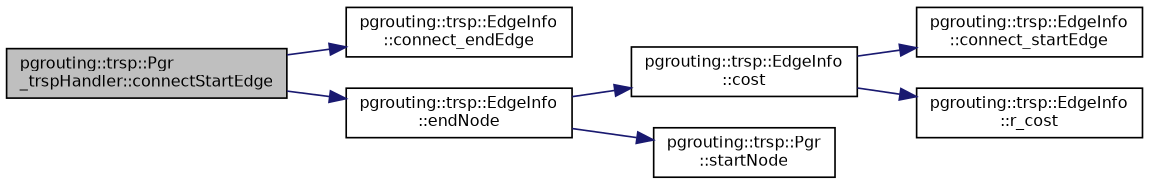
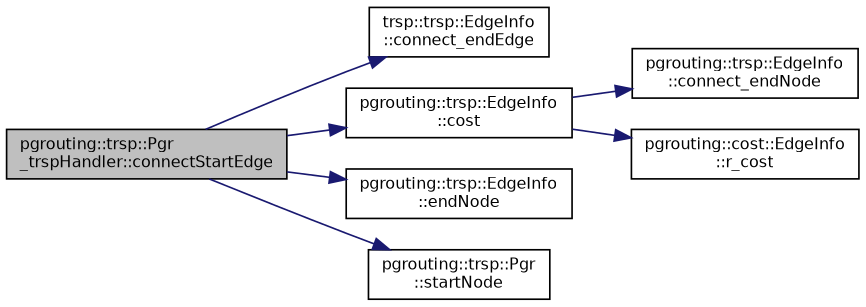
node "pgrouting::trsp::EdgeInfo ::connect_endEdge": label "pgrouting::trsp::EdgeInfo ::connect_endEdge" -> "trsp::trsp::EdgeInfo ::connect_endEdge"
node "pgrouting::trsp::EdgeInfo ::connect_startEdge": label "pgrouting::trsp::EdgeInfo ::connect_startEdge" -> "pgrouting::trsp::EdgeInfo ::connect_endNode"
edge "pgrouting::trsp::EdgeInfo ::endNode" -> "pgrouting::trsp::EdgeInfo ::cost": now "pgrouting::trsp::Pgr _trspHandler::connectStartEdge" -> "pgrouting::trsp::EdgeInfo ::cost"
node "pgrouting::trsp::EdgeInfo ::r_cost": label "pgrouting::trsp::EdgeInfo ::r_cost" -> "pgrouting::cost::EdgeInfo ::r_cost"
edge "pgrouting::trsp::EdgeInfo ::endNode" -> "pgrouting::trsp::Pgr ::startNode": now "pgrouting::trsp::Pgr _trspHandler::connectStartEdge" -> "pgrouting::trsp::Pgr ::startNode"
